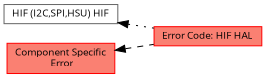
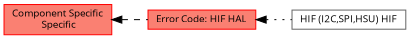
edge "Error Code: HIF HAL" -> "HIF (I2C,SPI,HSU) HIF": reversed
node "Component Specific Error": label "Component Specific Error" -> "Component Specific Specific"
